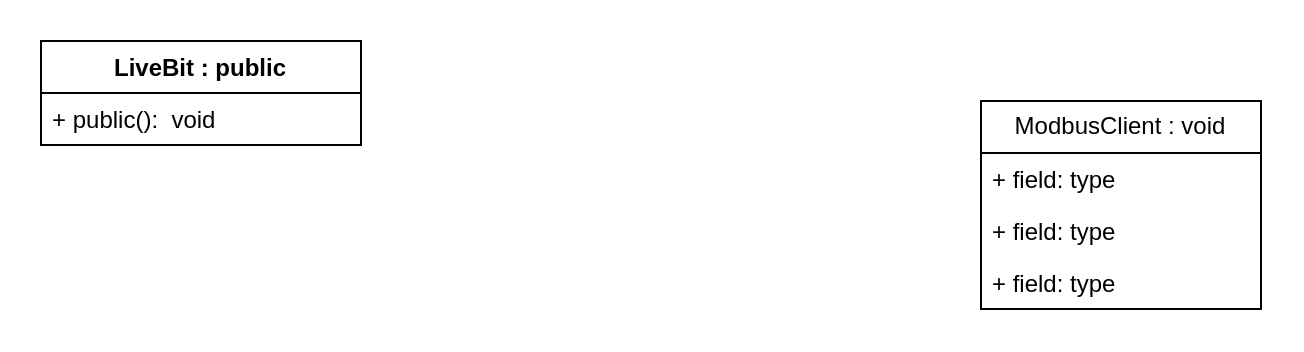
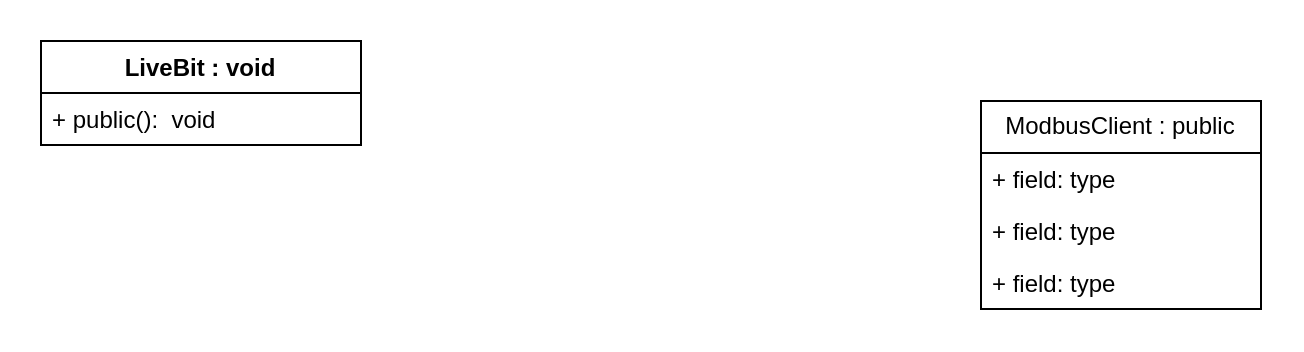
node "LiveBit : public": label "LiveBit : public" -> "LiveBit : void"
node "ModbusClient : void": label "ModbusClient : void" -> "ModbusClient : public"
